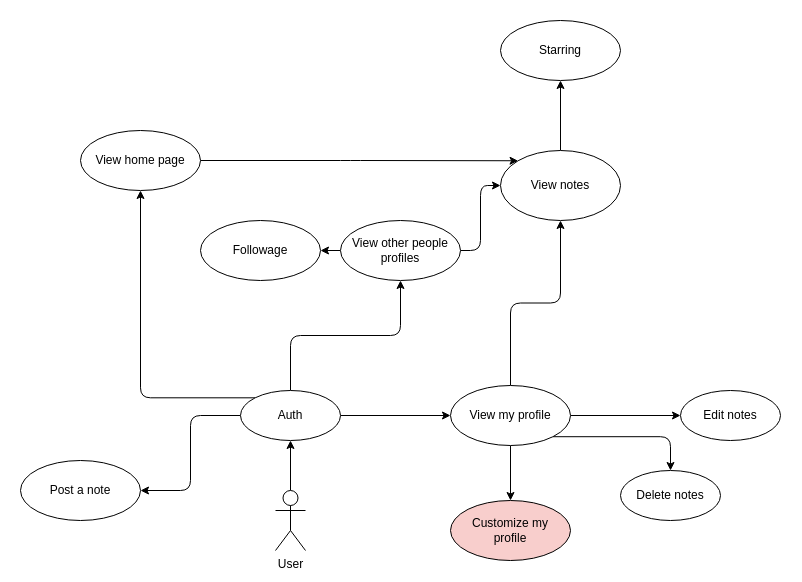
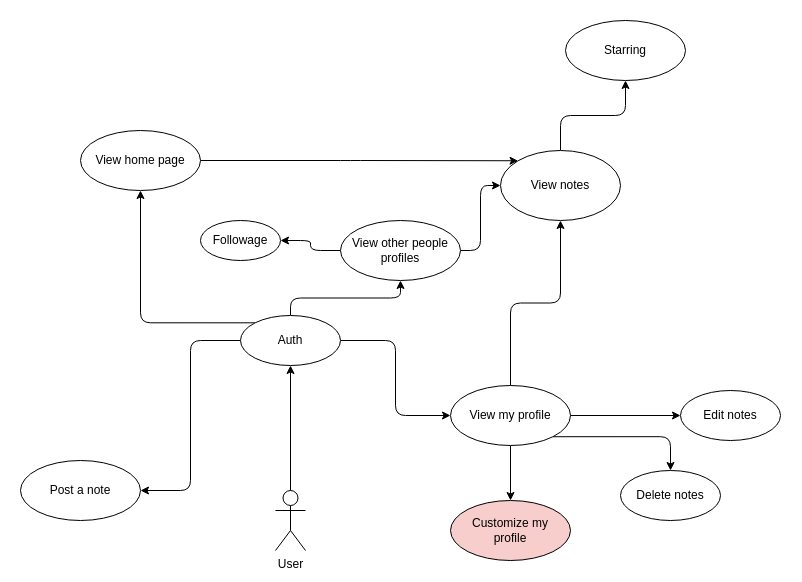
node "Starring": moved (561, 51) -> (626, 51)
node "Followage": size 120x60 -> 80x40
node "Auth": moved (291, 416) -> (291, 341)
